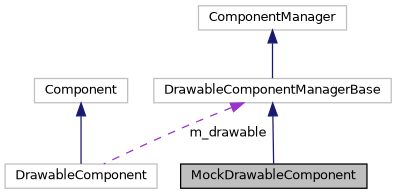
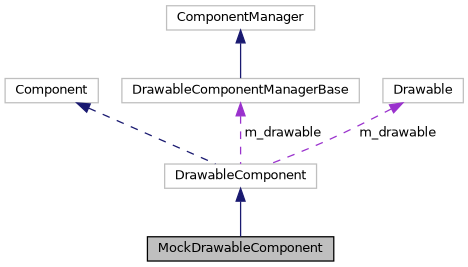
node "Drawable": added
edge "DrawableComponent" -> "Component": style solid -> dashed
edge "MockDrawableComponent" -> "DrawableComponentManagerBase": now "MockDrawableComponent" -> "DrawableComponent"
